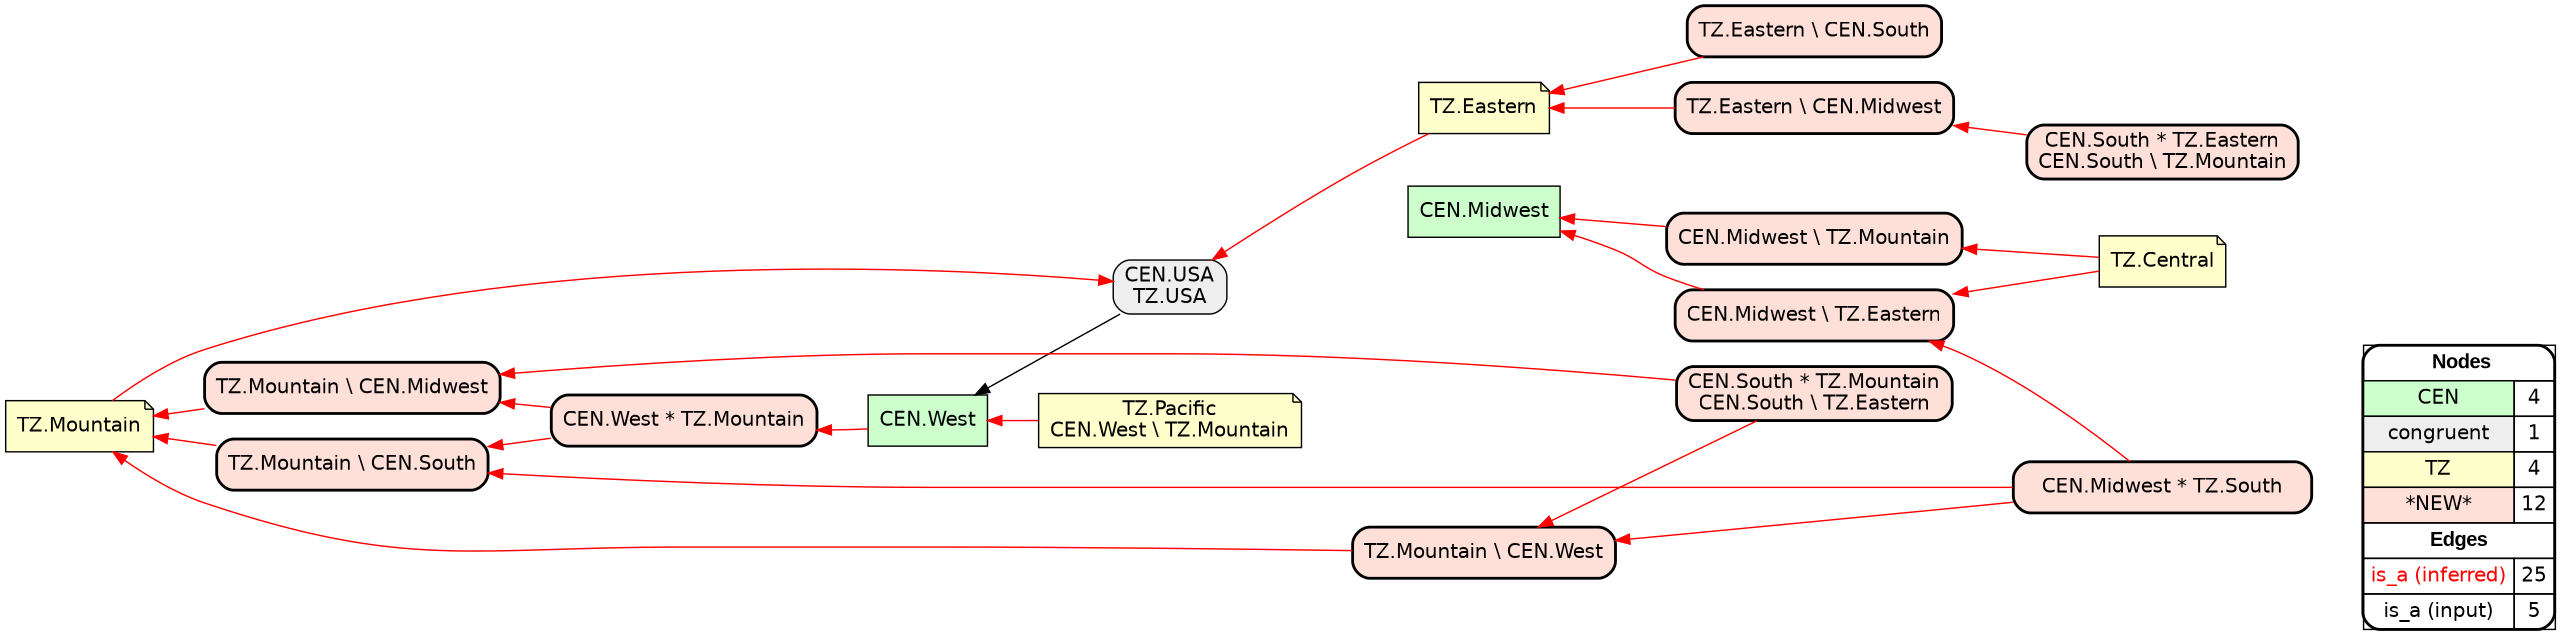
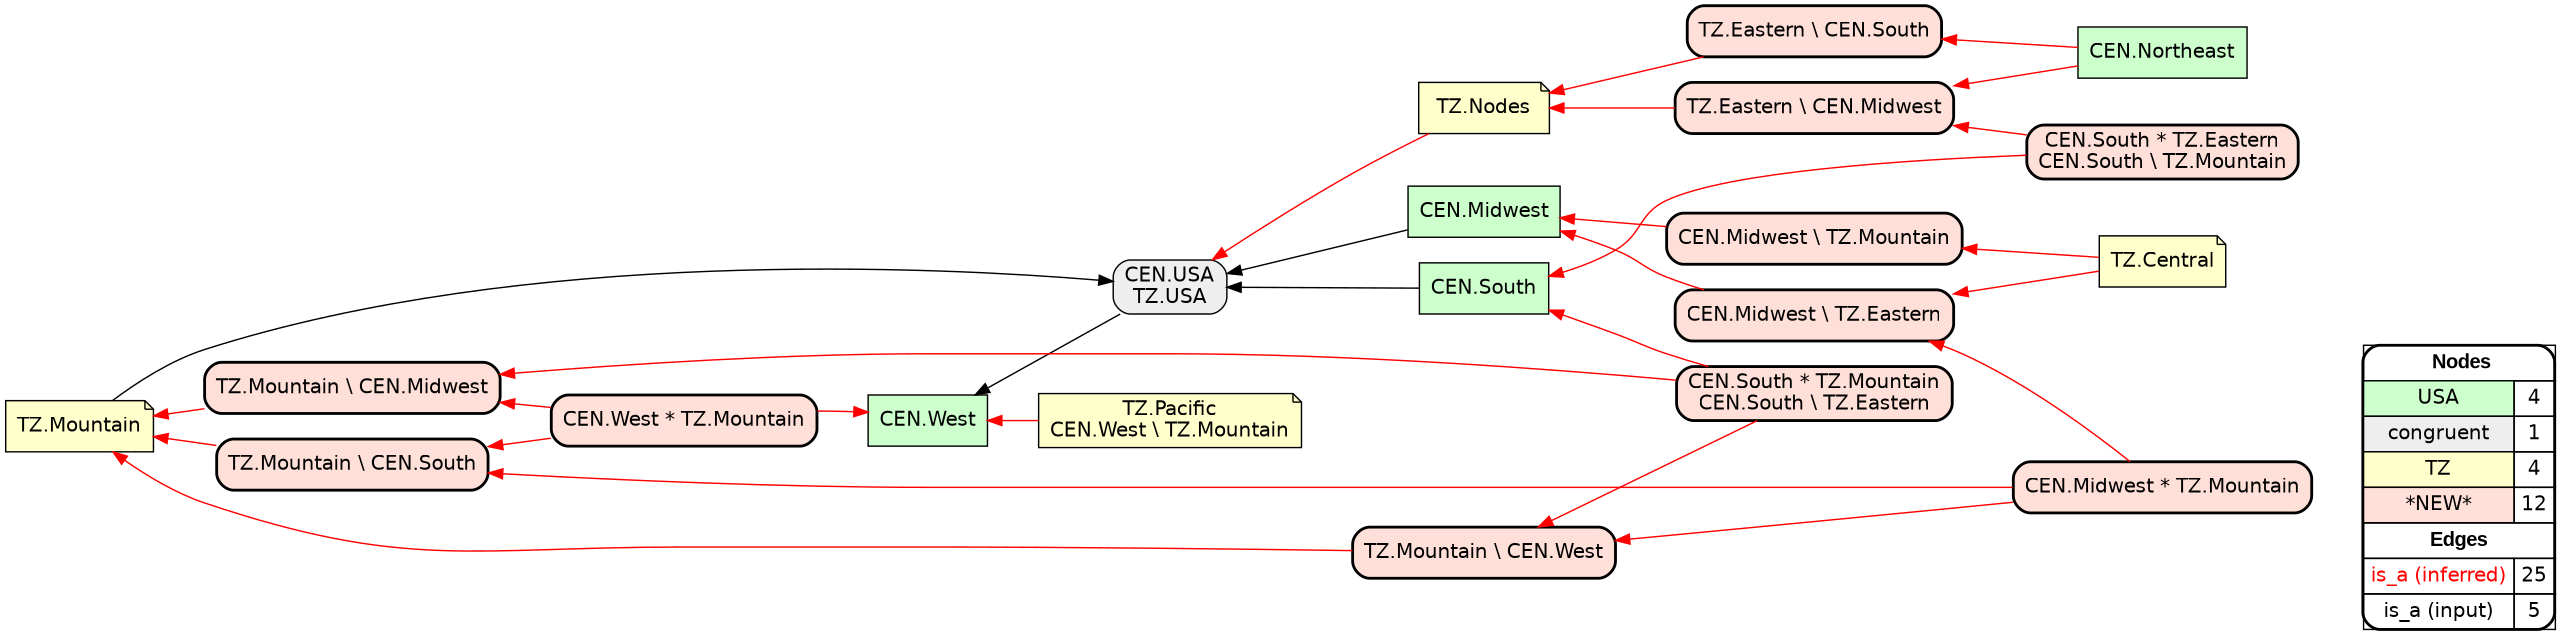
node "CEN.Northeast": added
node "TZ.Eastern": label "TZ.Eastern" -> "TZ.Nodes"
edge "CEN.Midwest" -> "CEN.USA TZ.USA": added
edge "TZ.Mountain" -> "CEN.USA TZ.USA": color #ff0000 -> #000000
node "CEN.South": added
node "Nodes": text "CEN" -> "USA"
edge "CEN.West" -> "CEN.West * TZ.Mountain": reversed
node "CEN.Midwest * TZ.South": label "CEN.Midwest * TZ.South" -> "CEN.Midwest * TZ.Mountain"
